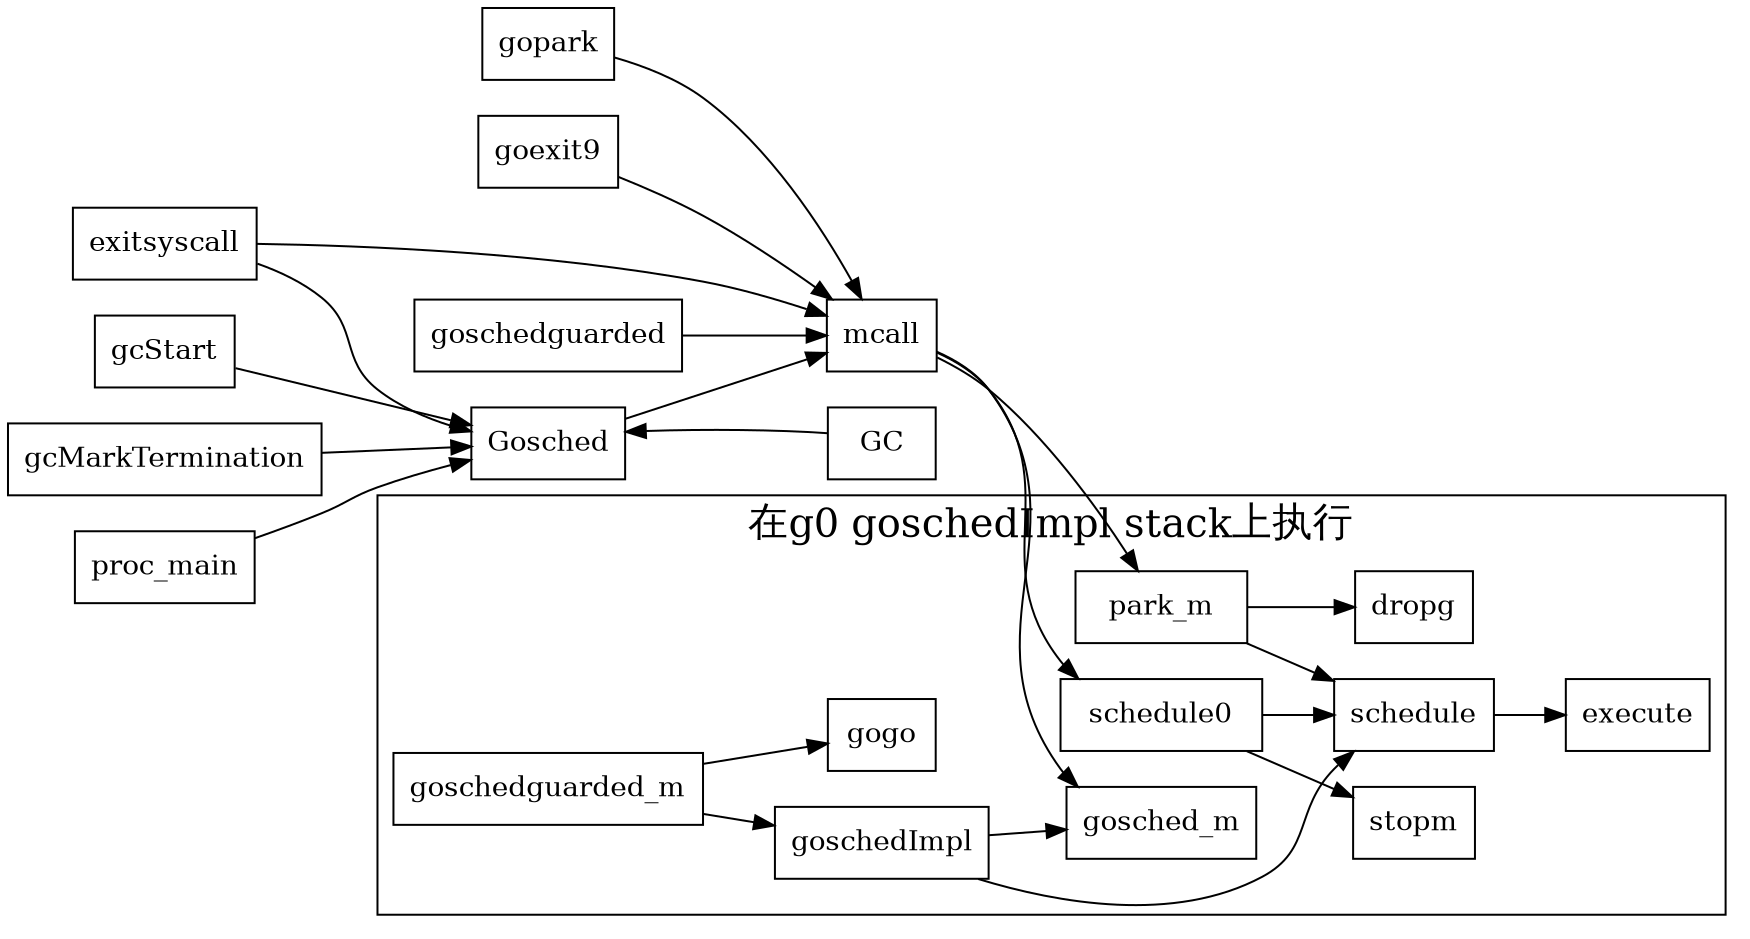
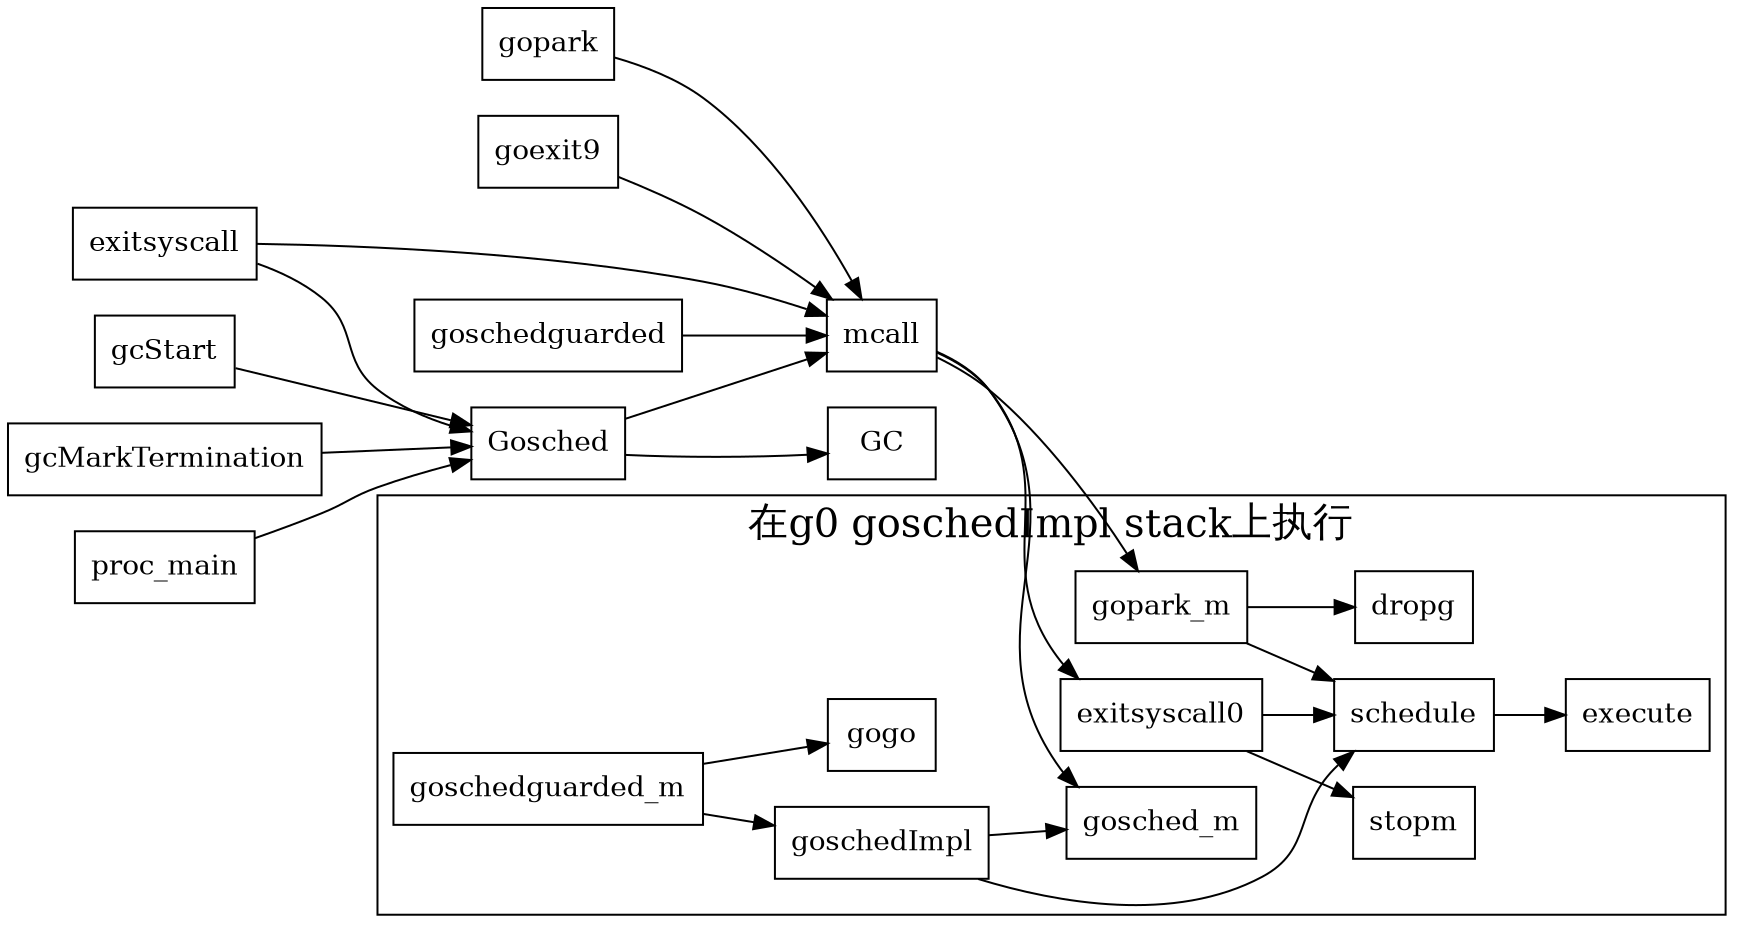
edge "GC" -> "Gosched": reversed
node "park_m": label "park_m" -> "gopark_m"
node "schedule0": label "schedule0" -> "exitsyscall0"
